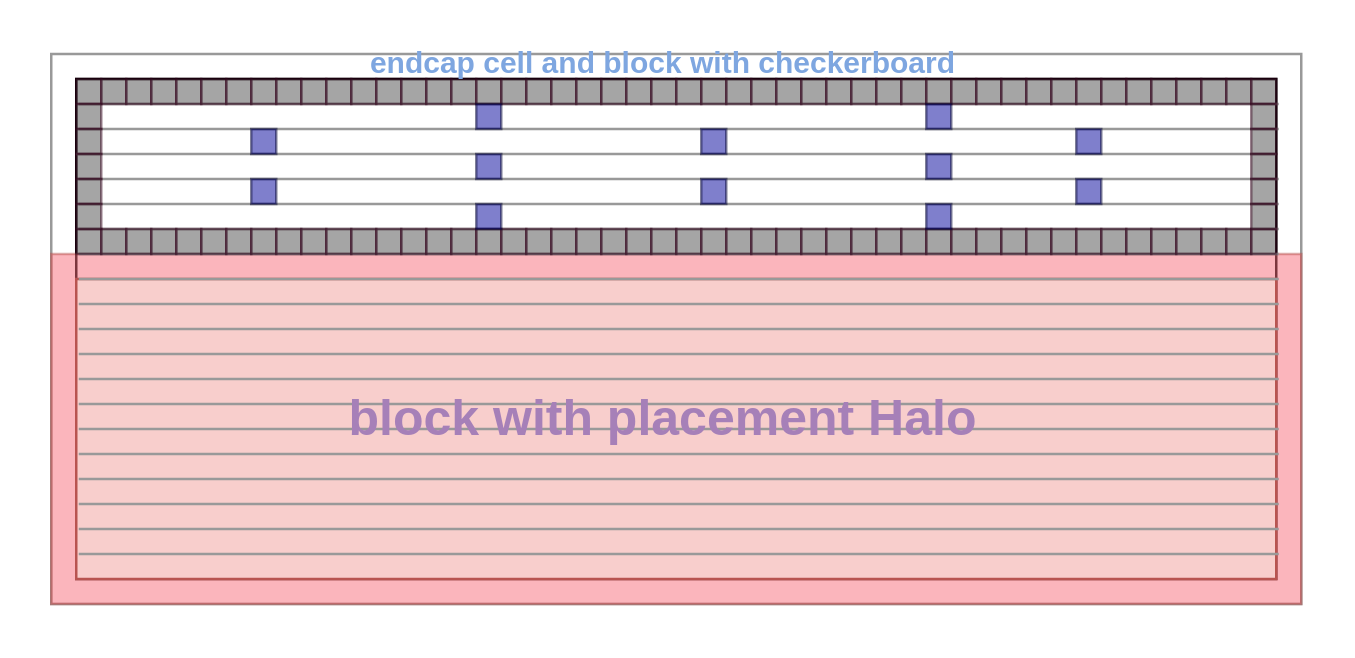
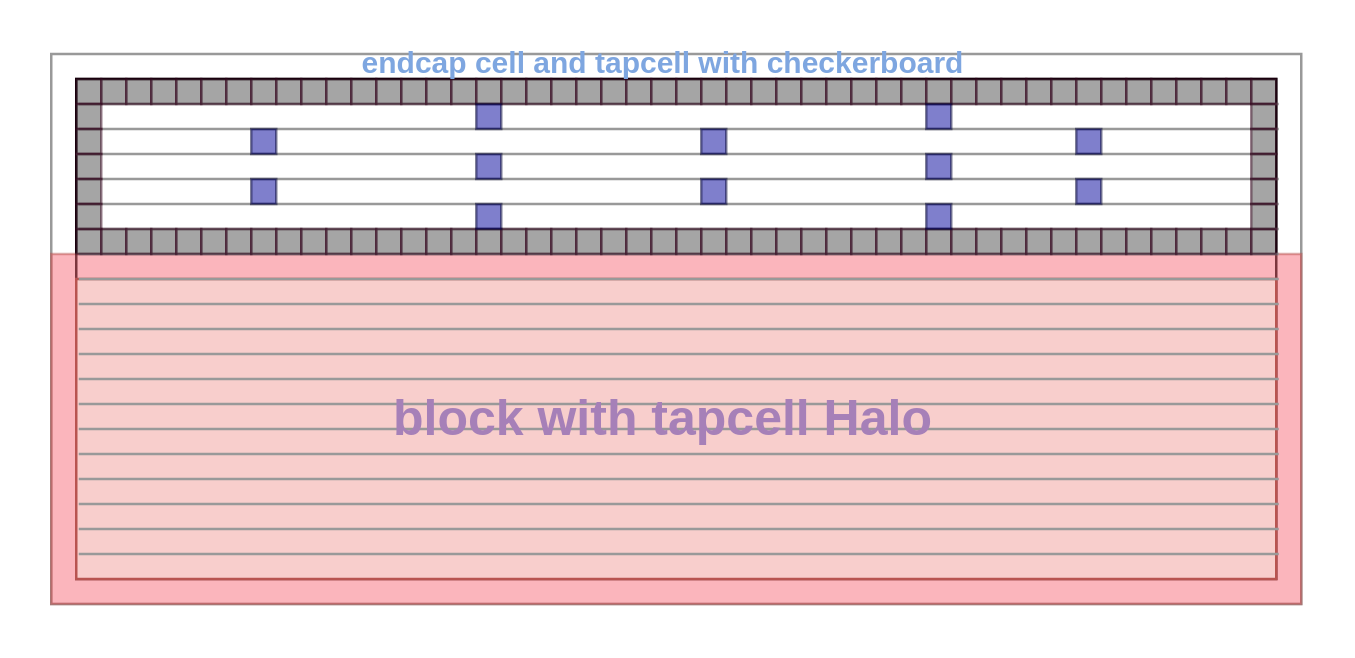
node "endcap cell and block with checkerboard": label "endcap cell and block with checkerboard" -> "endcap cell and tapcell with checkerboard"
node "block with placement Halo": label "block with placement Halo" -> "block with tapcell Halo"
